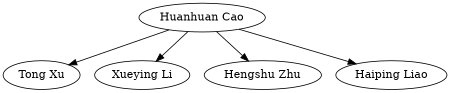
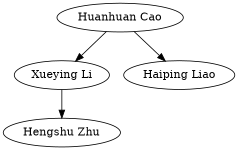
edge "Huanhuan Cao" -> "Hengshu Zhu": now "Xueying Li" -> "Hengshu Zhu"
node "Tong Xu": removed
